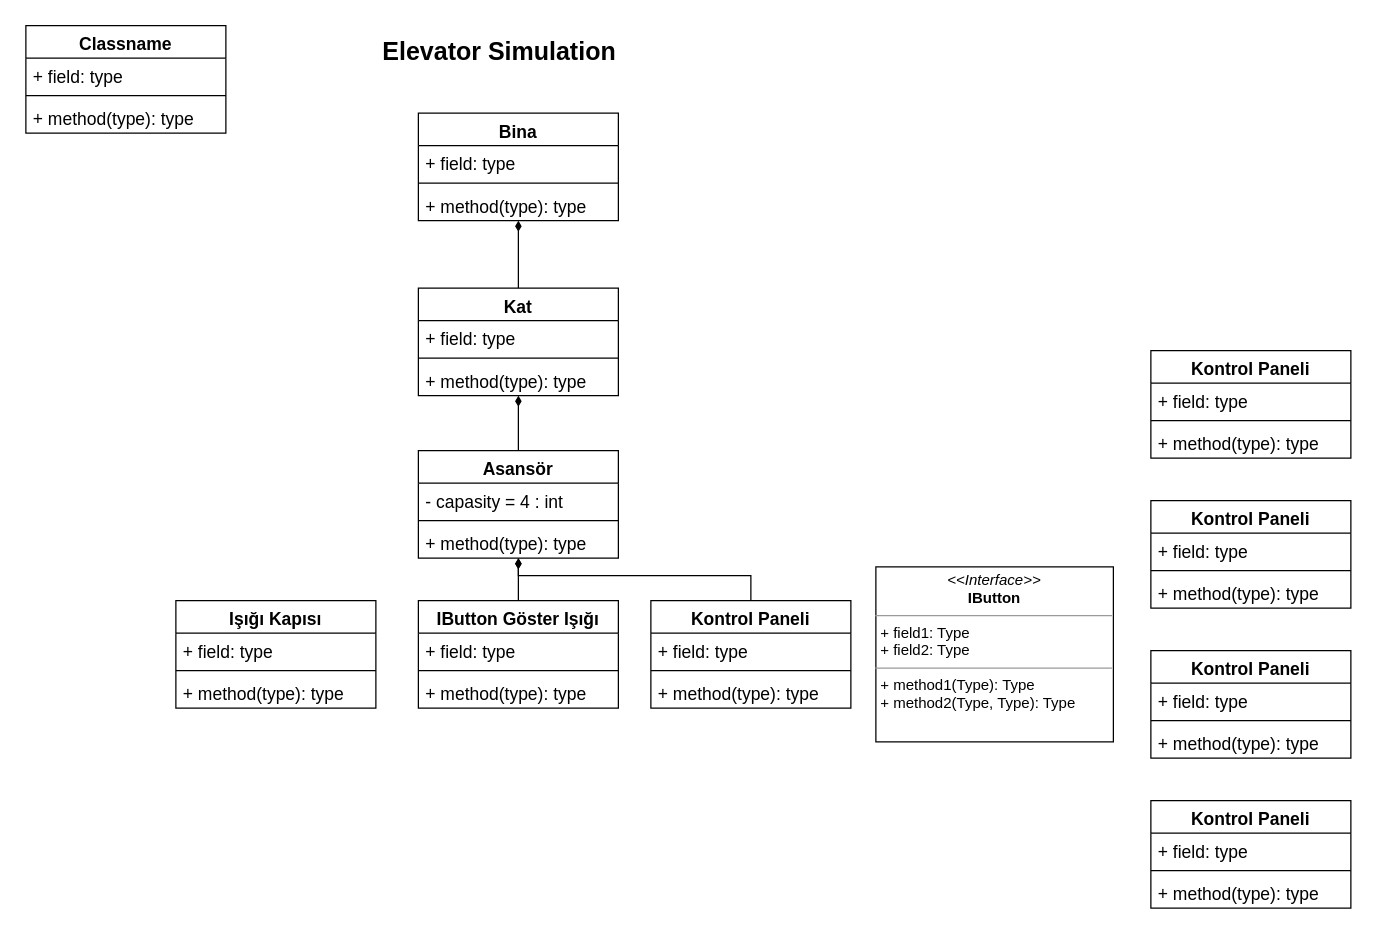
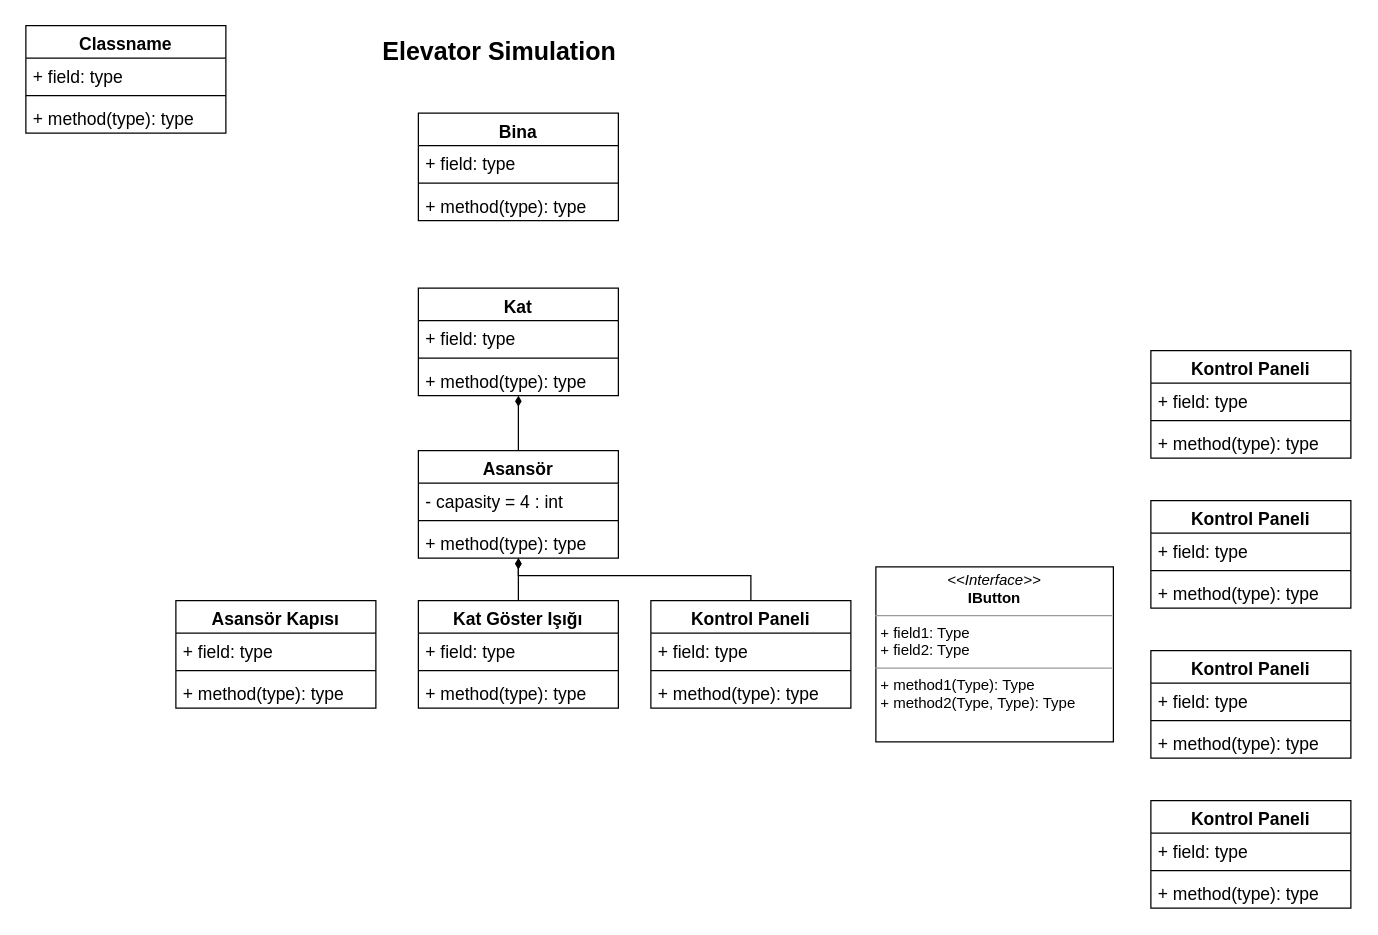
edge "Kat" -> "Bina": removed
node "Işığı Kapısı": label "Işığı Kapısı" -> "Asansör Kapısı"
node "IButton Göster Işığı": label "IButton Göster Işığı" -> "Kat Göster Işığı"
